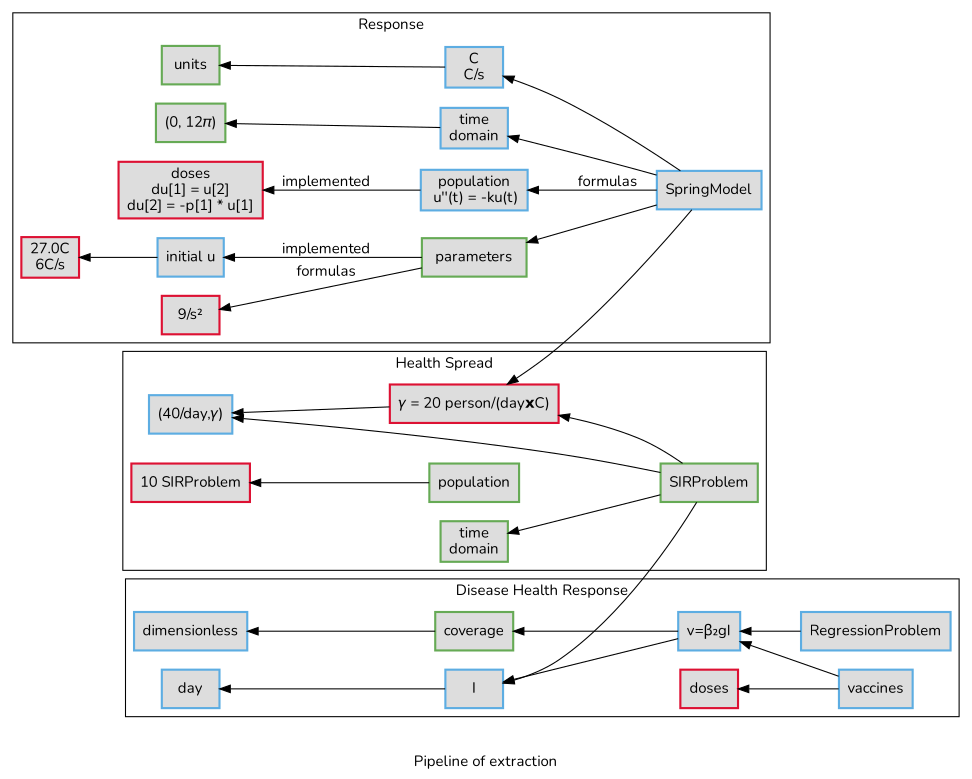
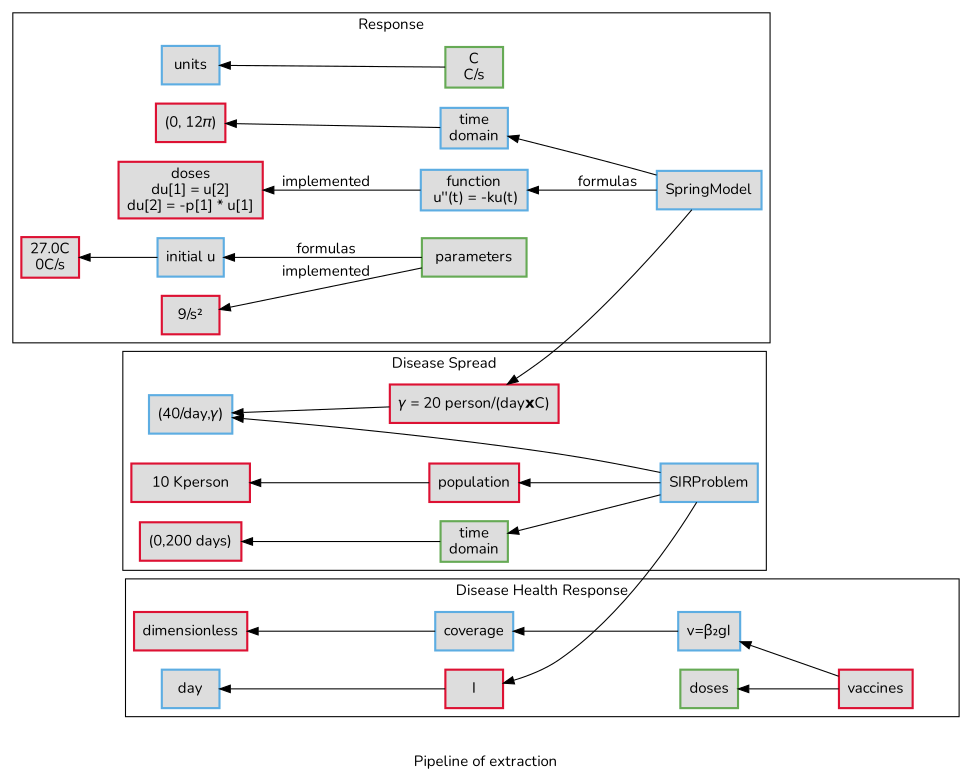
node "units": color #66aa55 -> #5dade2
node "C C/s": color #5dade2 -> #66aa55
edge "SpringModel" -> "C C/s": removed
node "(0, 12𝜋)": color #66aa55 -> #dd1133
node "population u''(t) = -ku(t)": label "population u''(t) = -ku(t)" -> "function u''(t) = -ku(t)"
edge "SpringModel" -> "parameters": removed
edge "parameters" -> "initial u": label "implemented" -> "formulas"
node "27.0C 6C/s": label "27.0C 6C/s" -> "27.0C 0C/s"
edge "parameters" -> "9/s²": label "formulas" -> "implemented"
cluster "Health Spread": label "Health Spread" -> "Disease Spread"
edge "SIRProblem" -> "𝛾 = 20 person/(day𝘅C)": now "SIRProblem" -> "population"
node "10 SIRProblem": label "10 SIRProblem" -> "10 Kperson"
node "population": color #66aa55 -> #dd1133
node "SIRProblem": color #66aa55 -> #5dade2
node "(0,200 days)": added
node "dimensionless": color #5dade2 -> #dd1133
node "coverage": color #66aa55 -> #5dade2
node "RegressionProblem": removed
edge "v=β₂gI" -> "I": removed
node "I": color #5dade2 -> #dd1133
node "doses": color #dd1133 -> #66aa55
node "vaccines": color #5dade2 -> #dd1133
